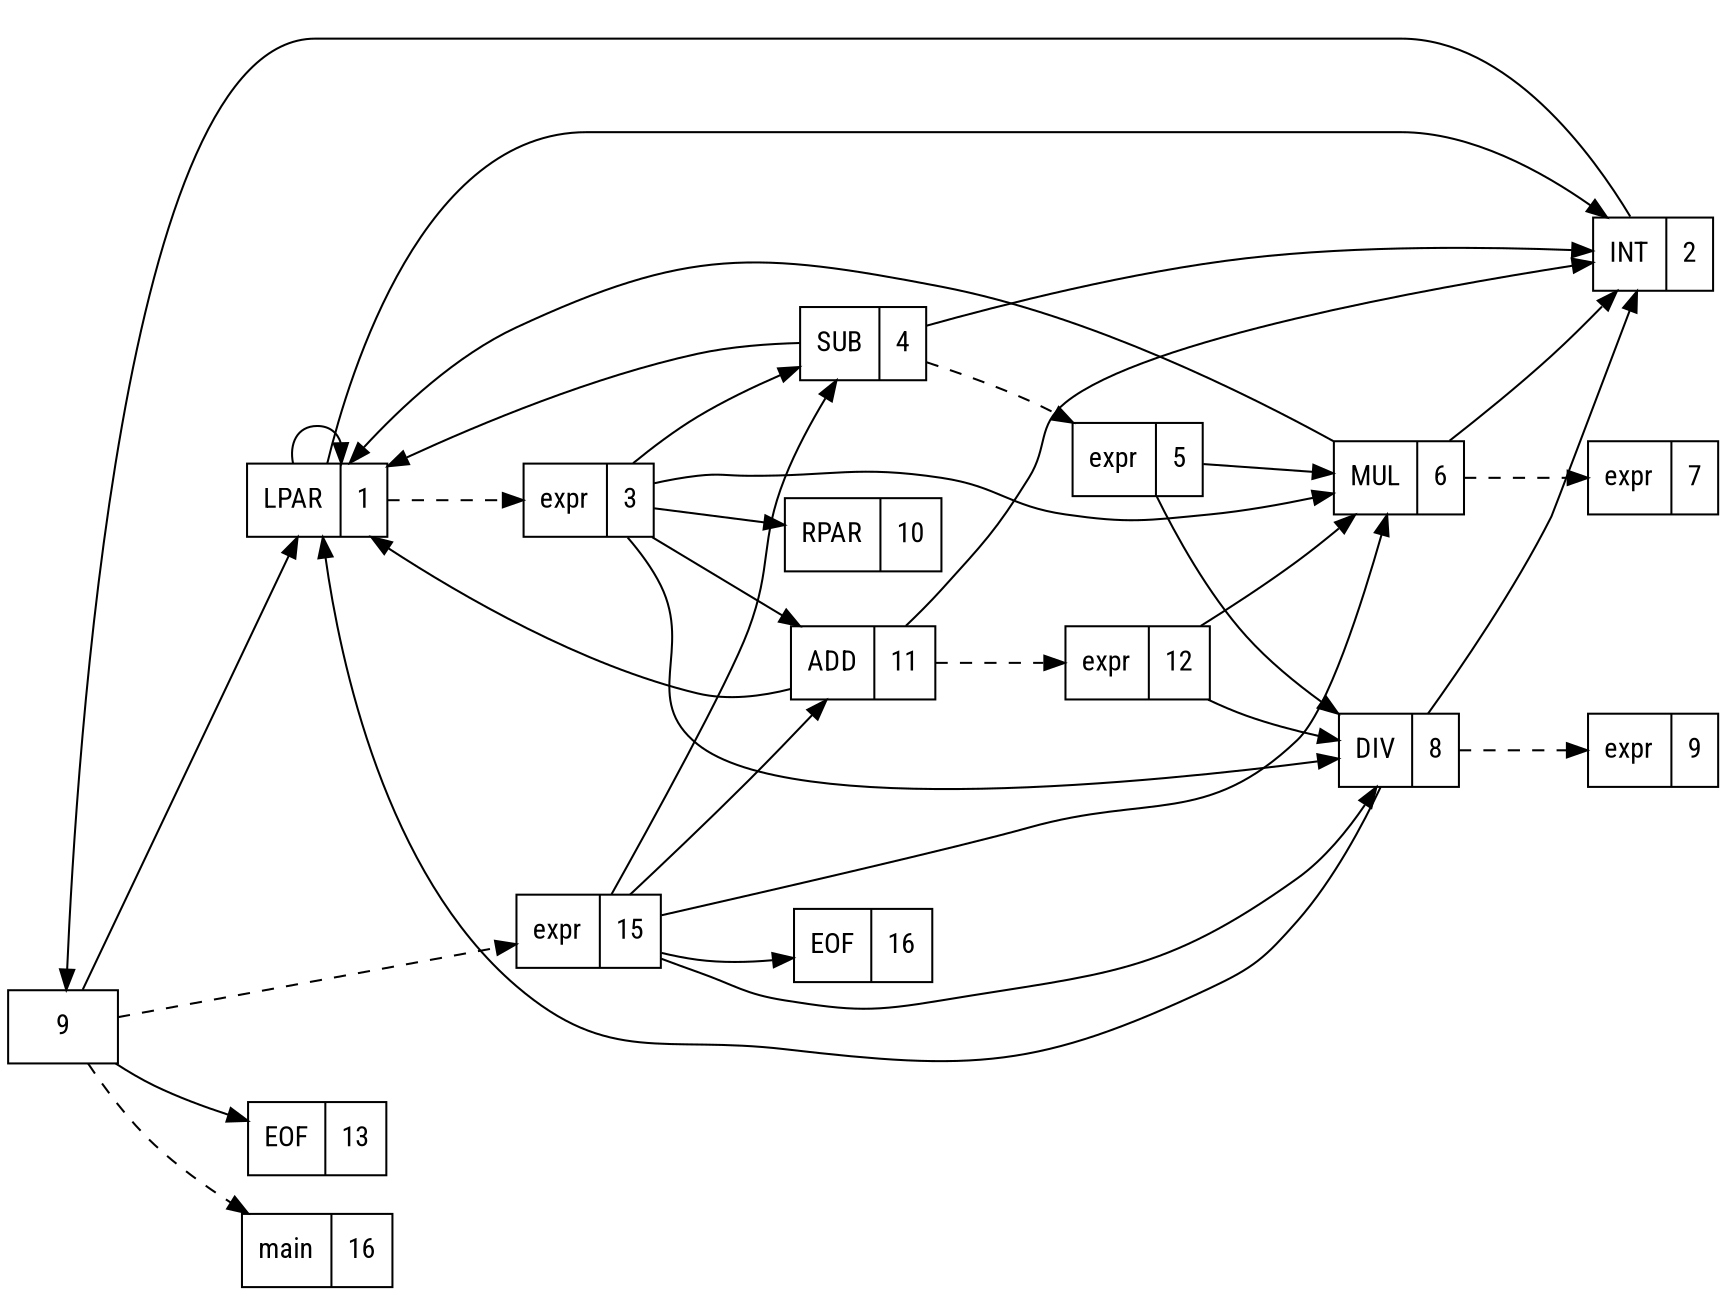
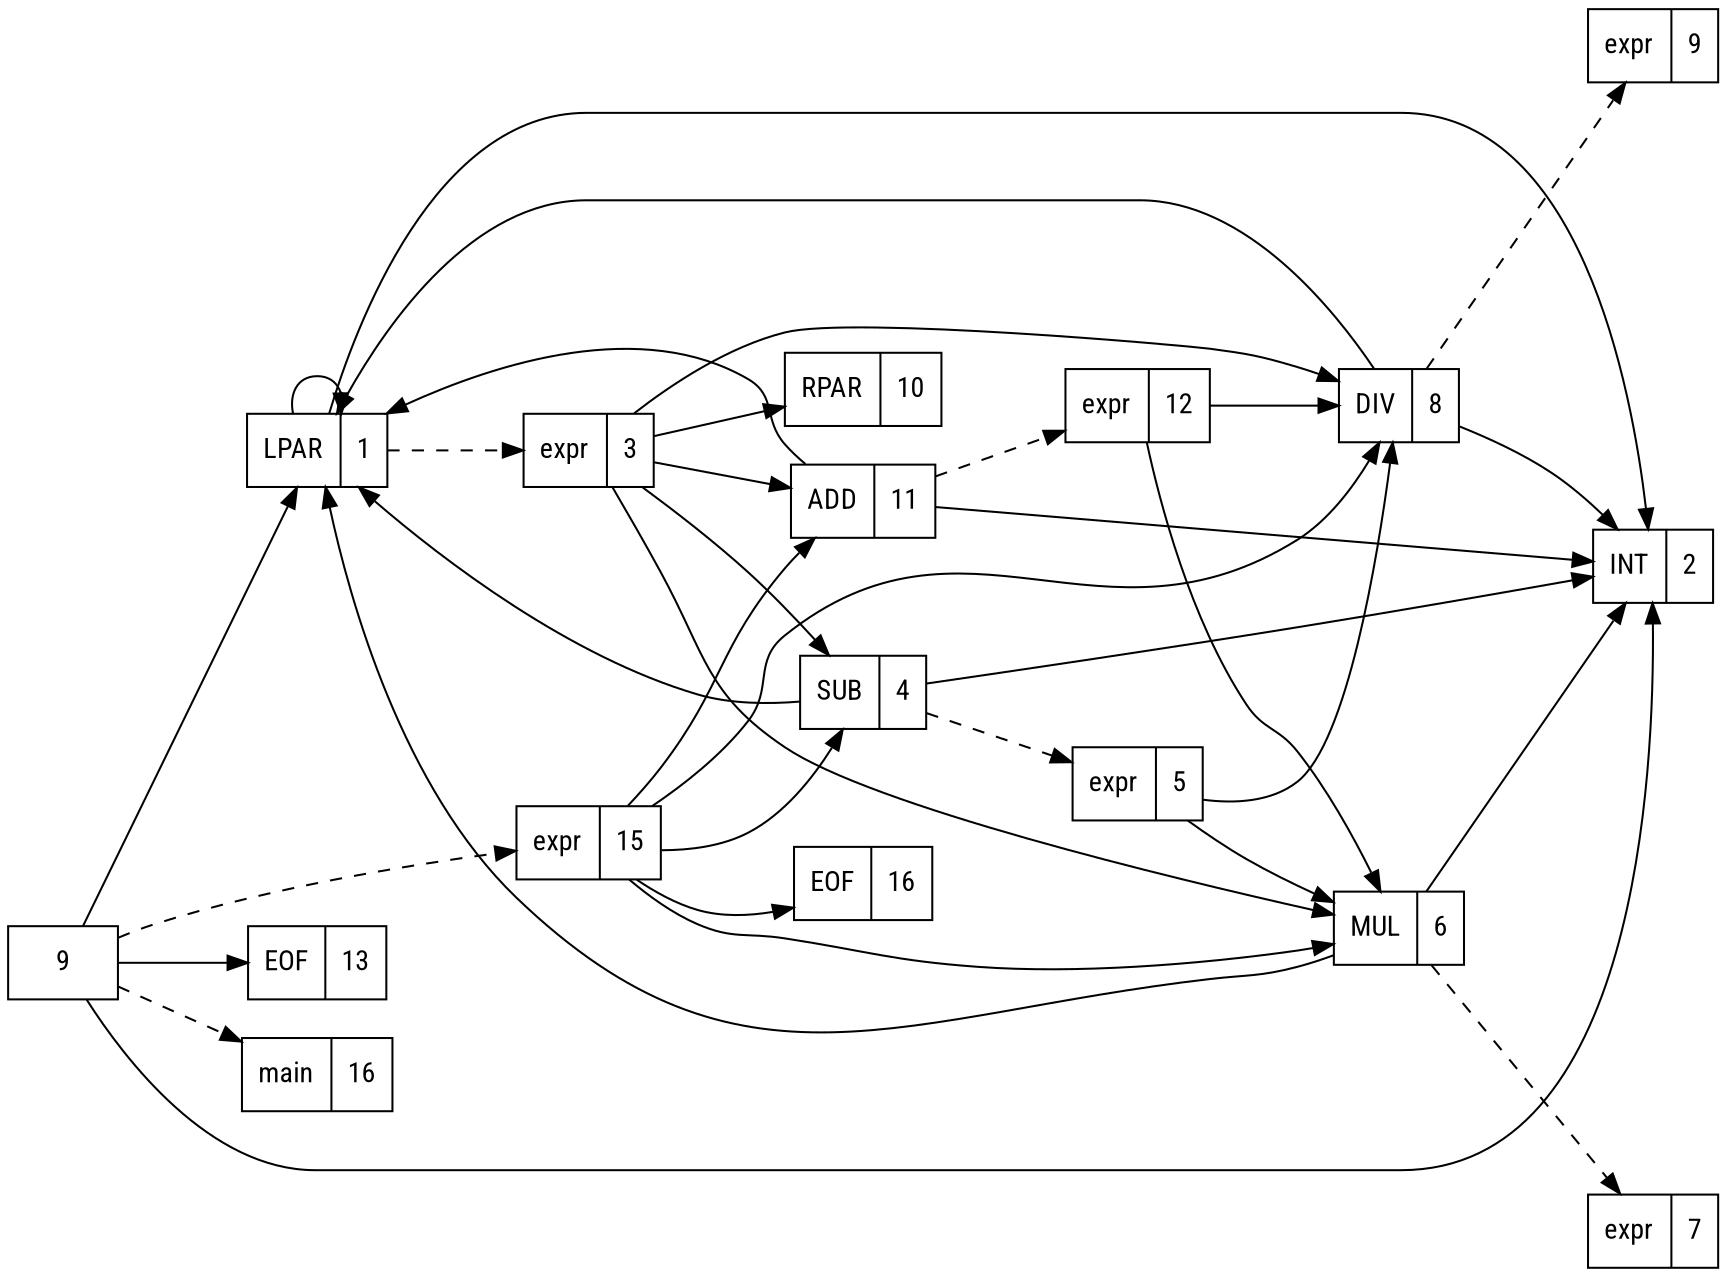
edge "INT" -> "9": reversed
